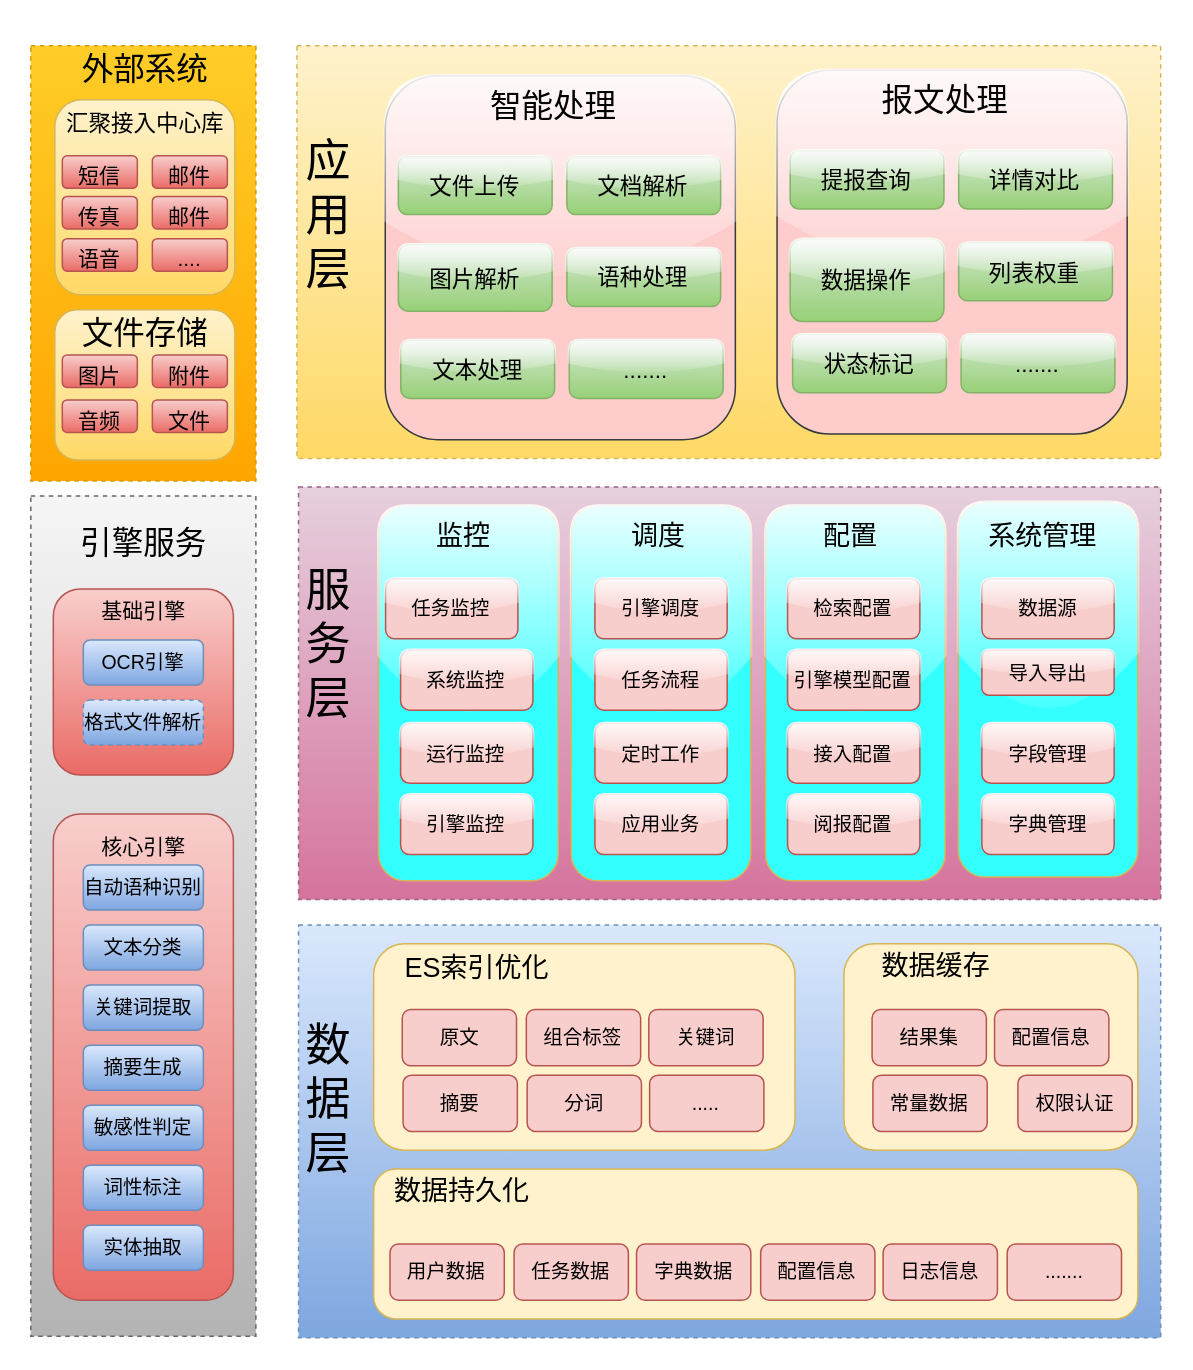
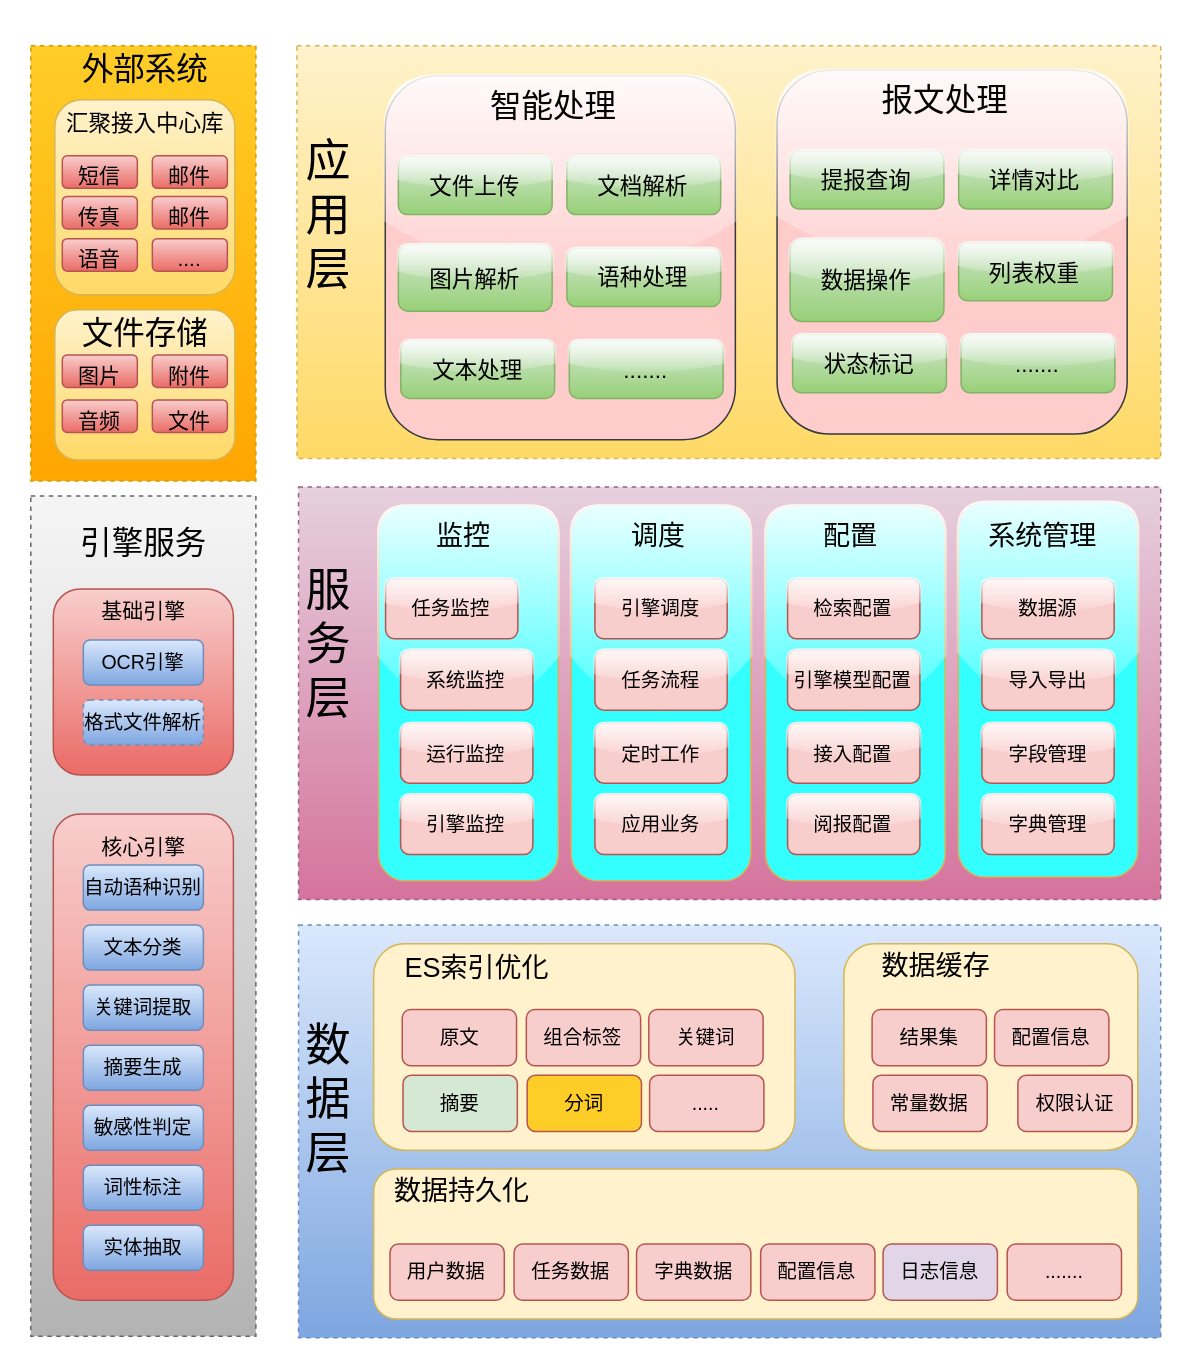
node "导入导出": size 132x45 -> 132x60
node "摘要": fillcolor #f8cecc -> #d5e8d4
node "分词": fillcolor #f8cecc -> #ffcd28
node "日志信息": fillcolor #f8cecc -> #e1d5e7
